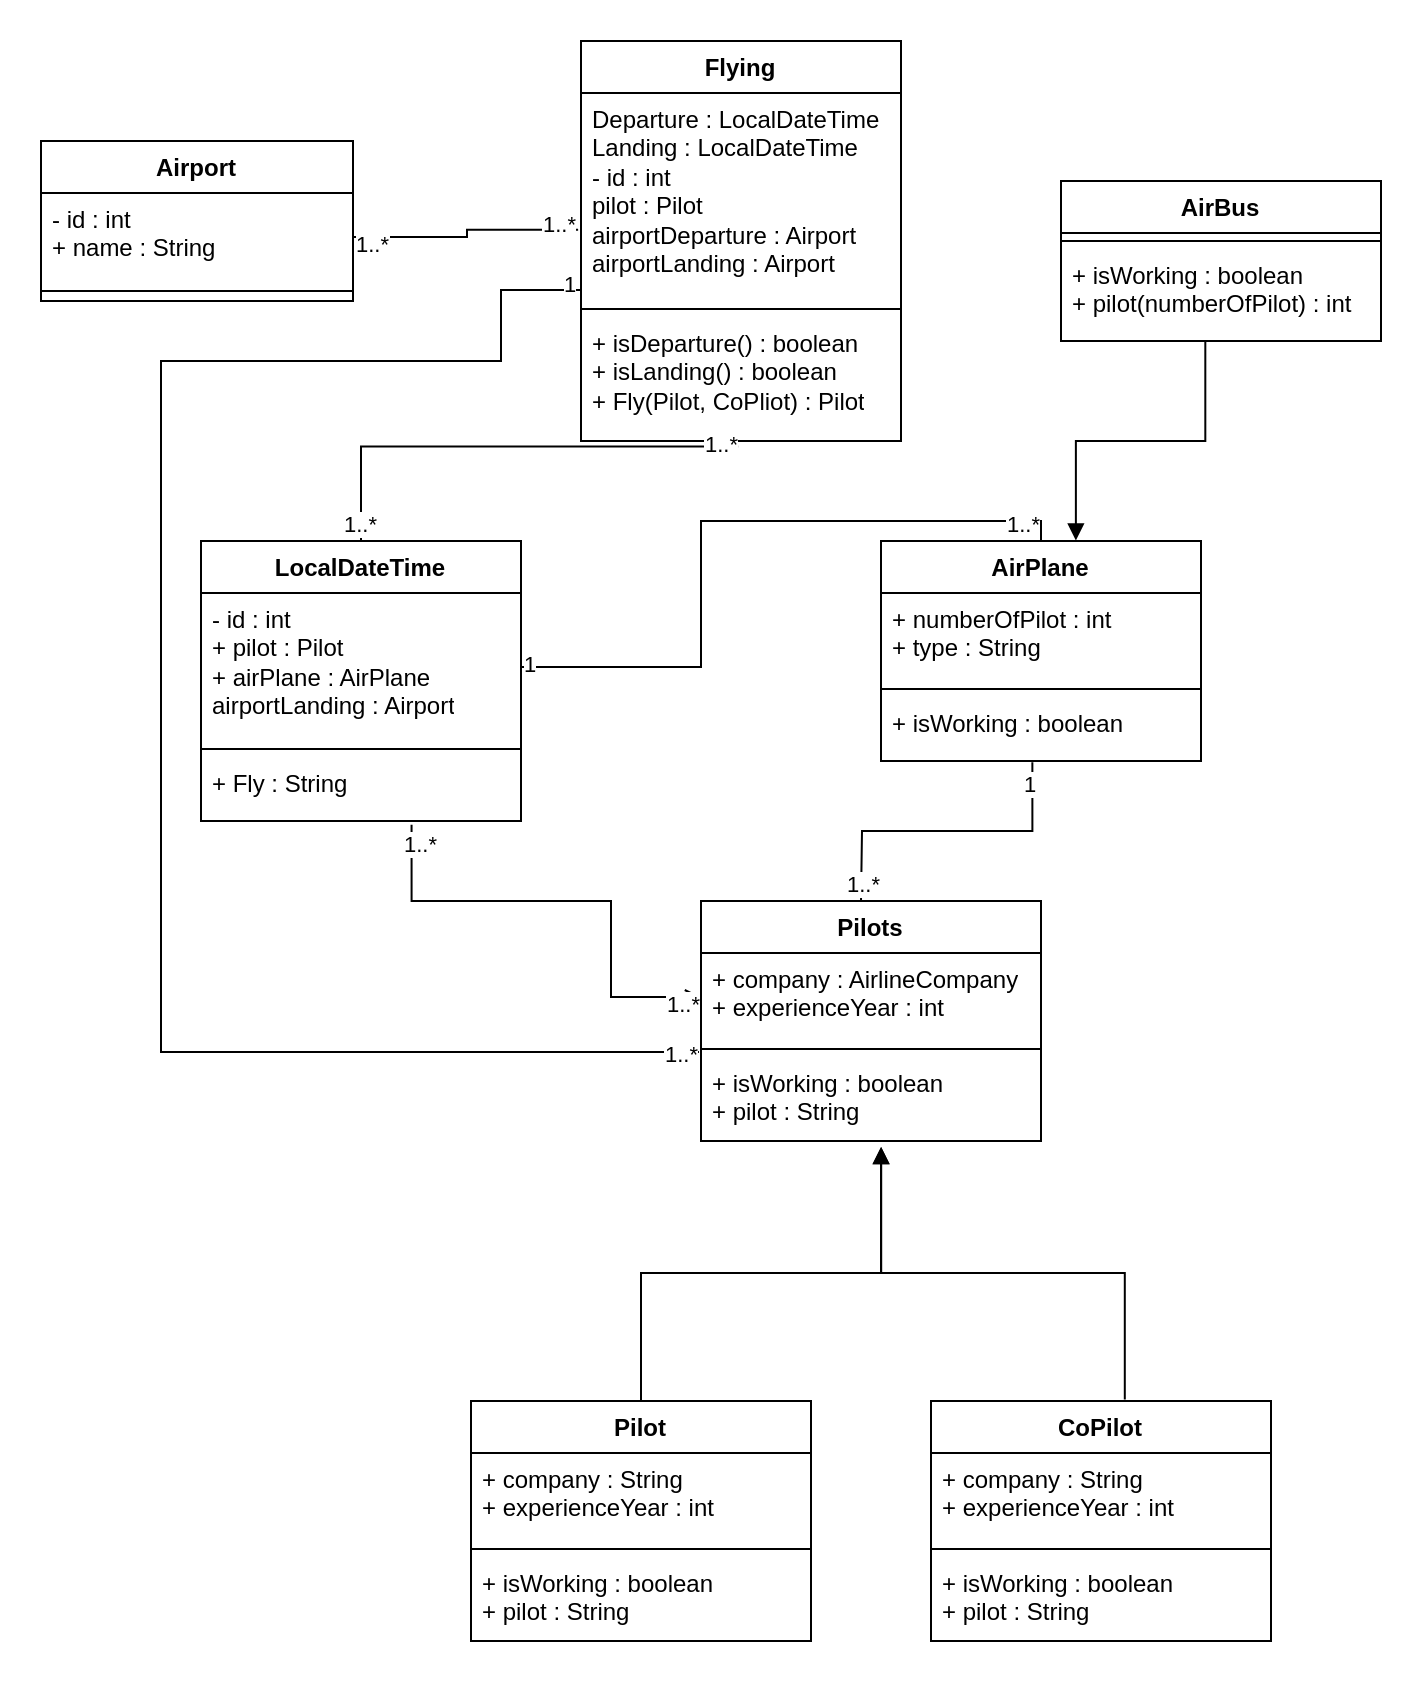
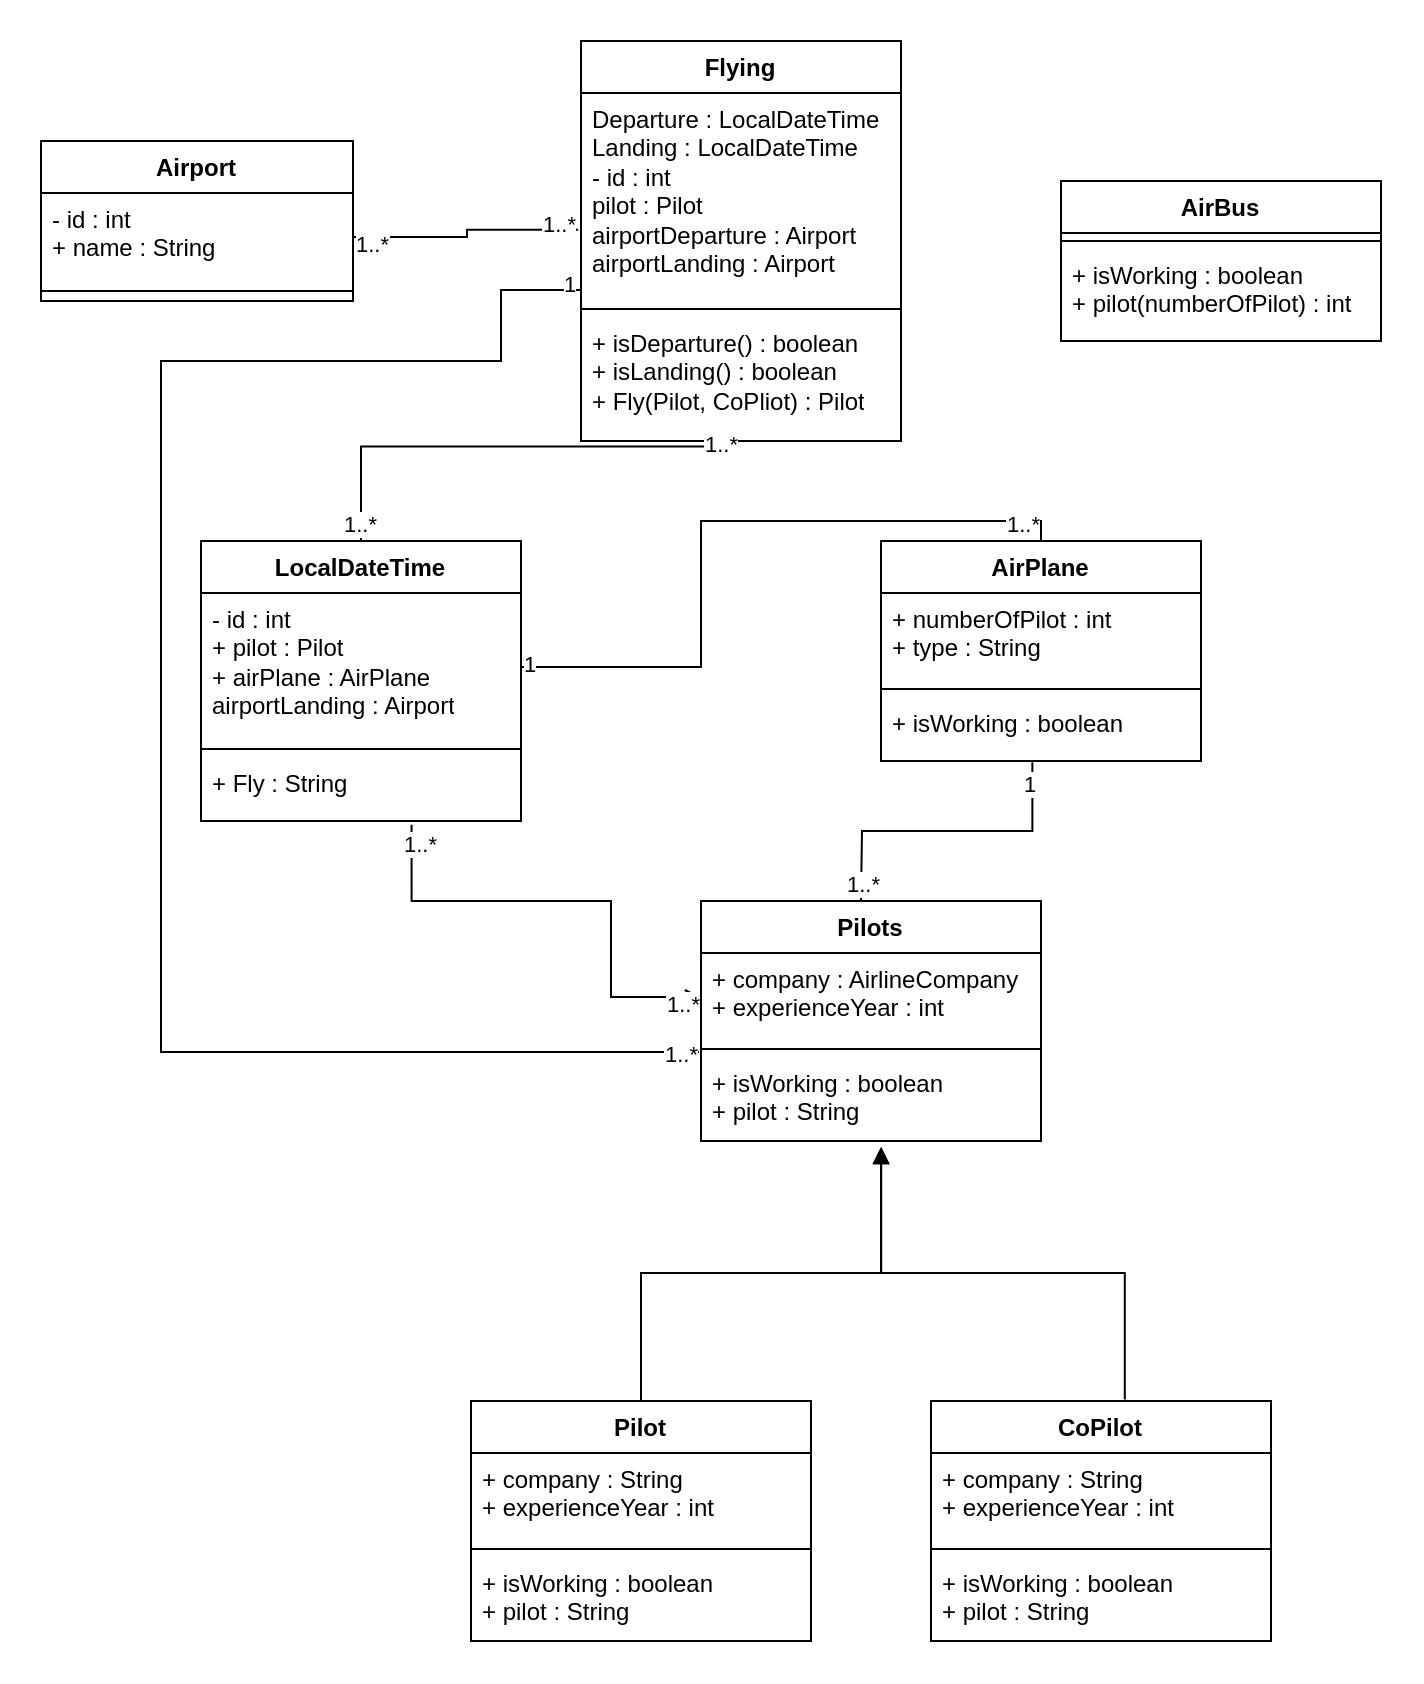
edge "+ isWorking : boolean + pilot(numberOfPilot) : int" -> "AirPlane": removed
